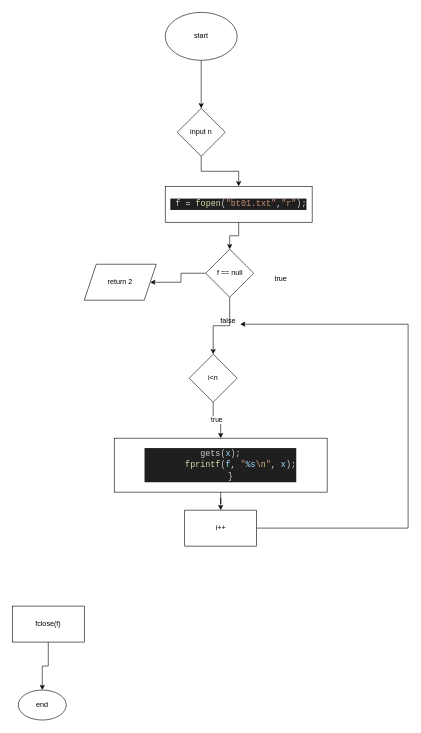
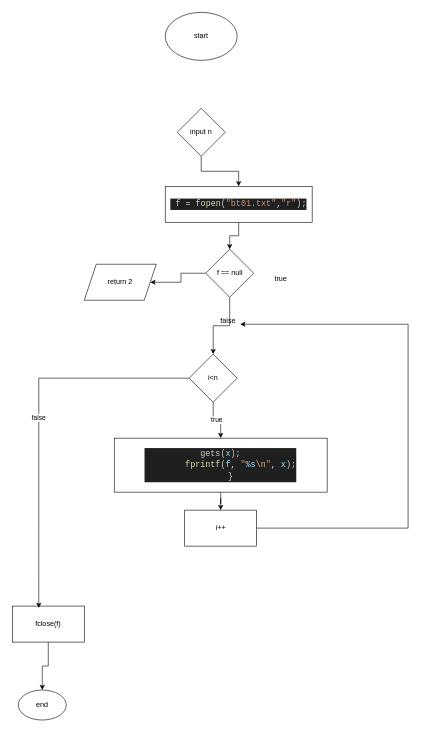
edge "start" -> "input n": removed
edge "i<n" -> "fclose(f)": added, label "false"
